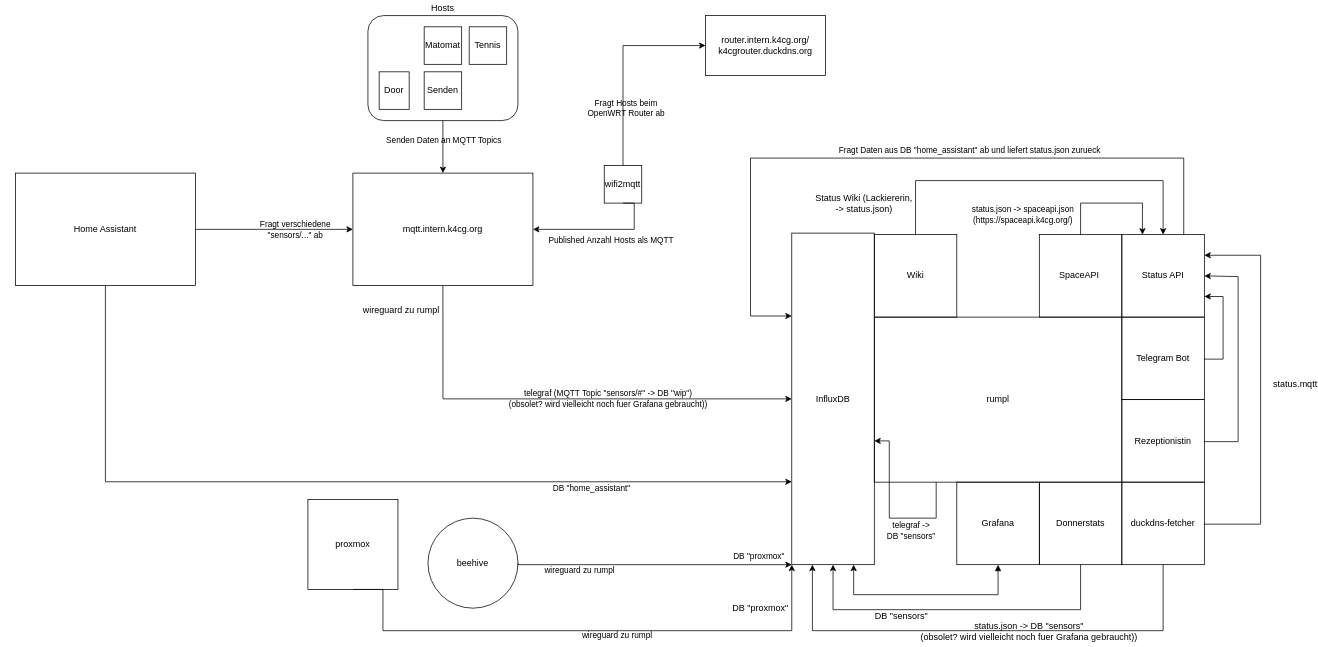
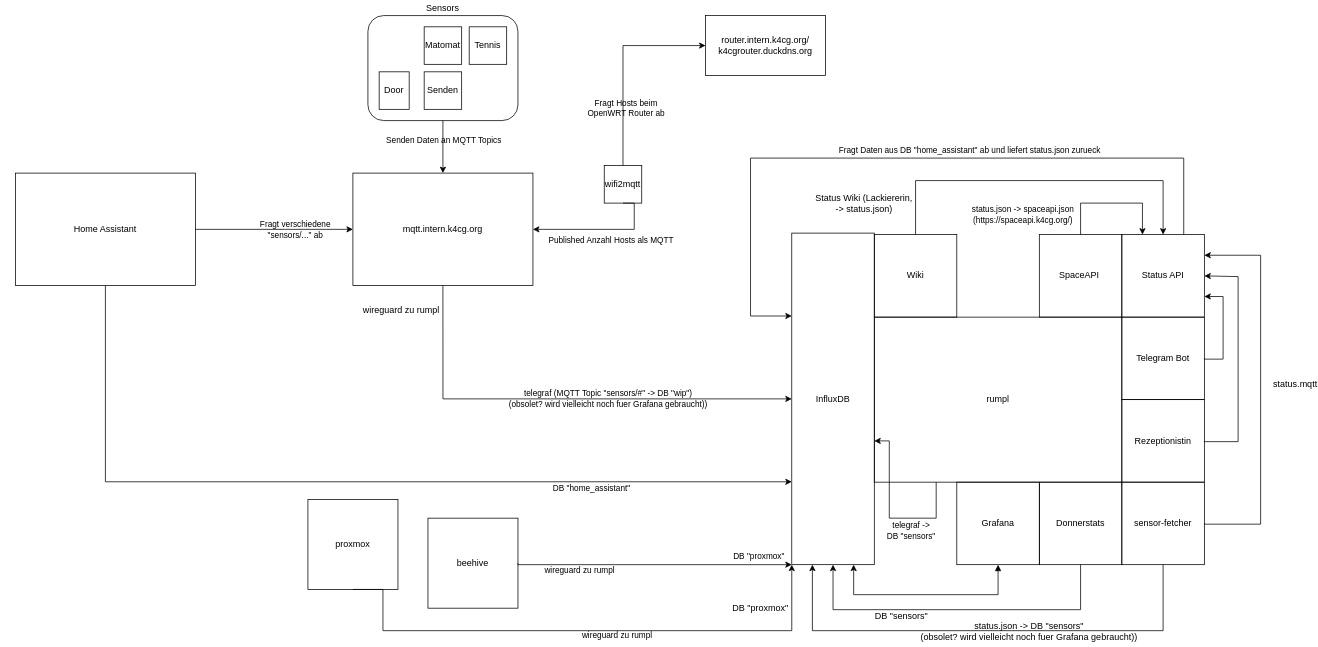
node "Hosts": label "Hosts" -> "Sensors"
node "duckdns-fetcher": label "duckdns-fetcher" -> "sensor-fetcher"
node "beehive": shape ellipse -> rectangle
